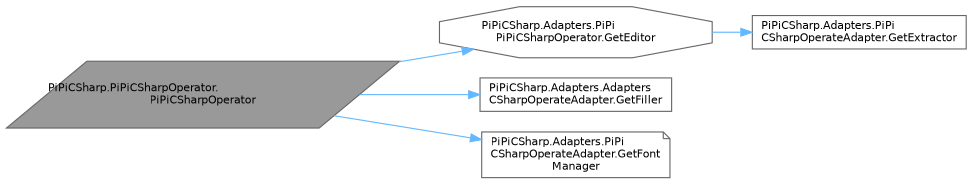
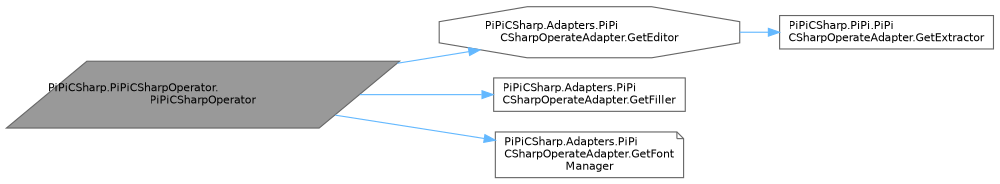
node "PiPiCSharp.Adapters.PiPi PiPiCSharpOperator.GetEditor": label "PiPiCSharp.Adapters.PiPi PiPiCSharpOperator.GetEditor" -> "PiPiCSharp.Adapters.PiPi CSharpOperateAdapter.GetEditor"
node "PiPiCSharp.Adapters.PiPi CSharpOperateAdapter.GetExtractor": label "PiPiCSharp.Adapters.PiPi CSharpOperateAdapter.GetExtractor" -> "PiPiCSharp.PiPi.PiPi CSharpOperateAdapter.GetExtractor"
node "PiPiCSharp.Adapters.Adapters CSharpOperateAdapter.GetFiller": label "PiPiCSharp.Adapters.Adapters CSharpOperateAdapter.GetFiller" -> "PiPiCSharp.Adapters.PiPi CSharpOperateAdapter.GetFiller"
